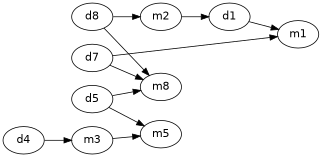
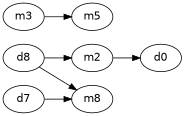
node "d1": label "d1" -> "d0"
node "m1": removed
node "d5": removed
node "d4": removed
